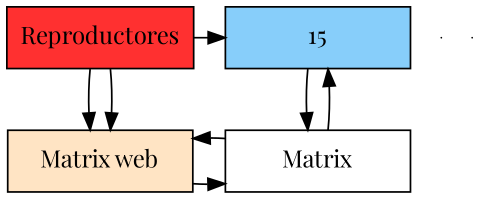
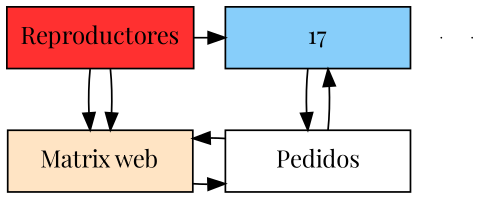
node "15": label "15" -> "17"
node "Matrix": label "Matrix" -> "Pedidos"
